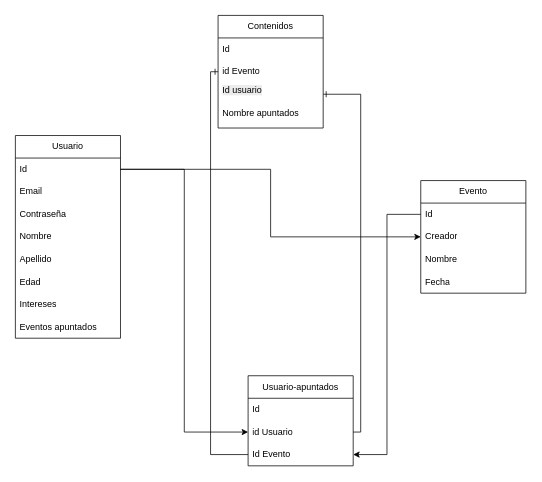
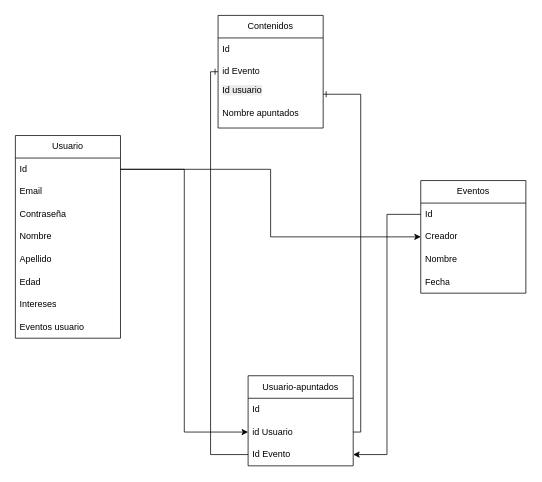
node "Evento": label "Evento" -> "Eventos"
node "Eventos apuntados": label "Eventos apuntados" -> "Eventos usuario"
